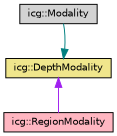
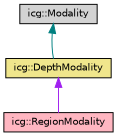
edge "icg::Modality" -> "icg::DepthModality": reversed
